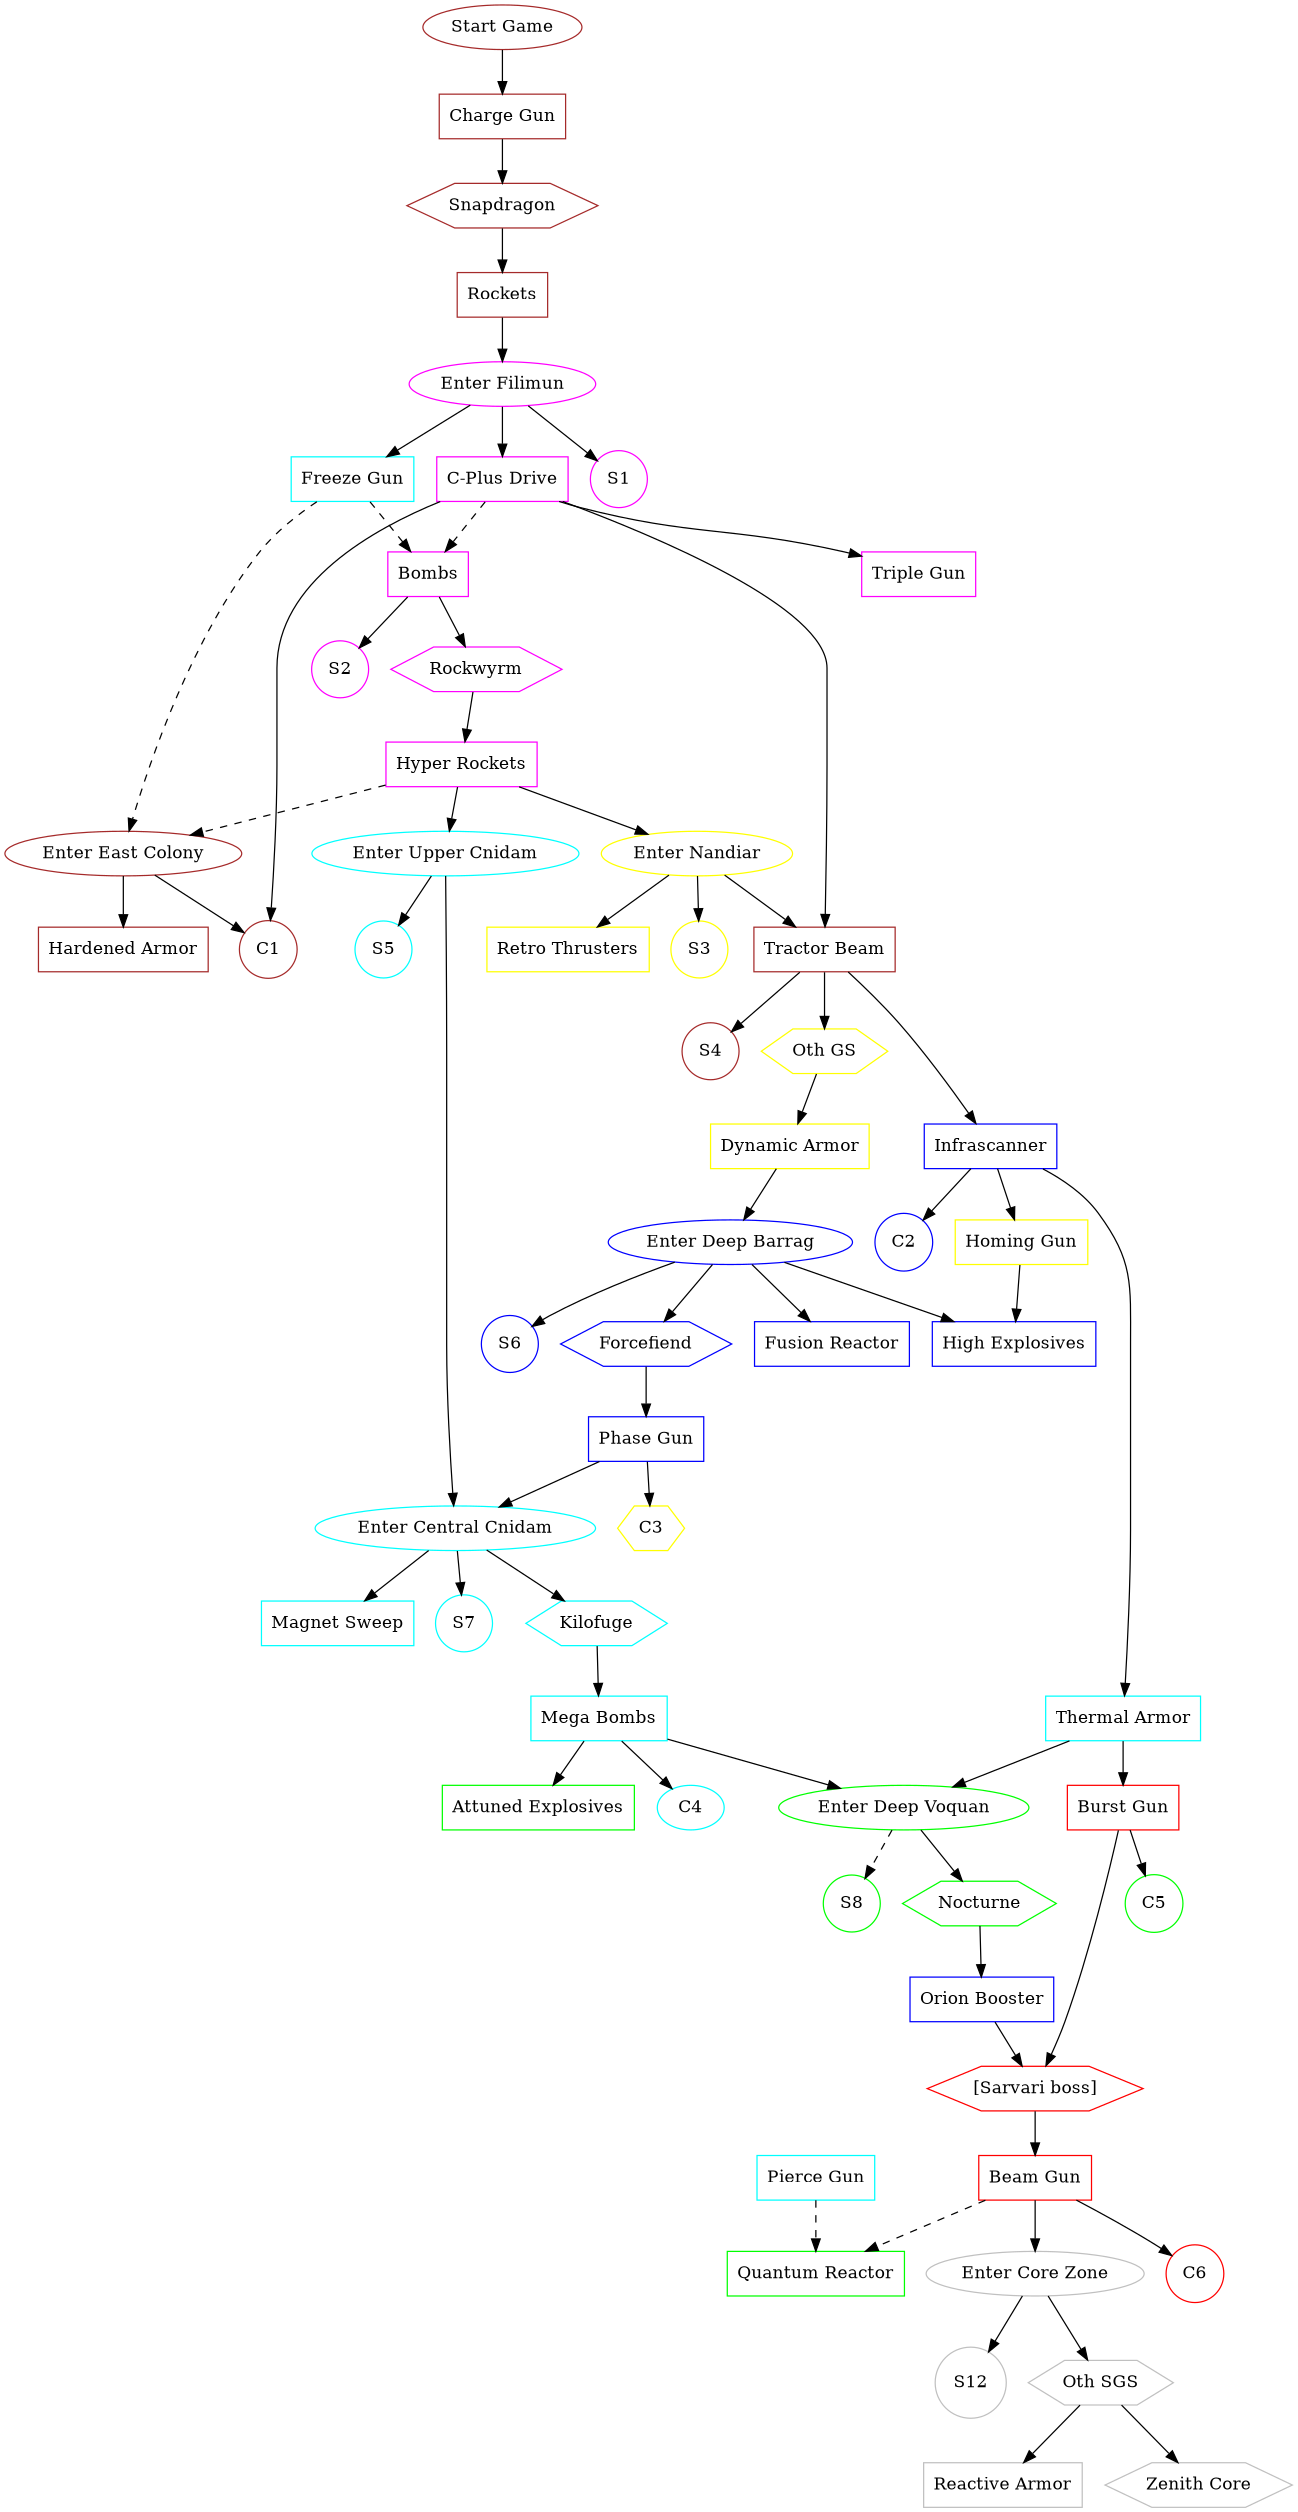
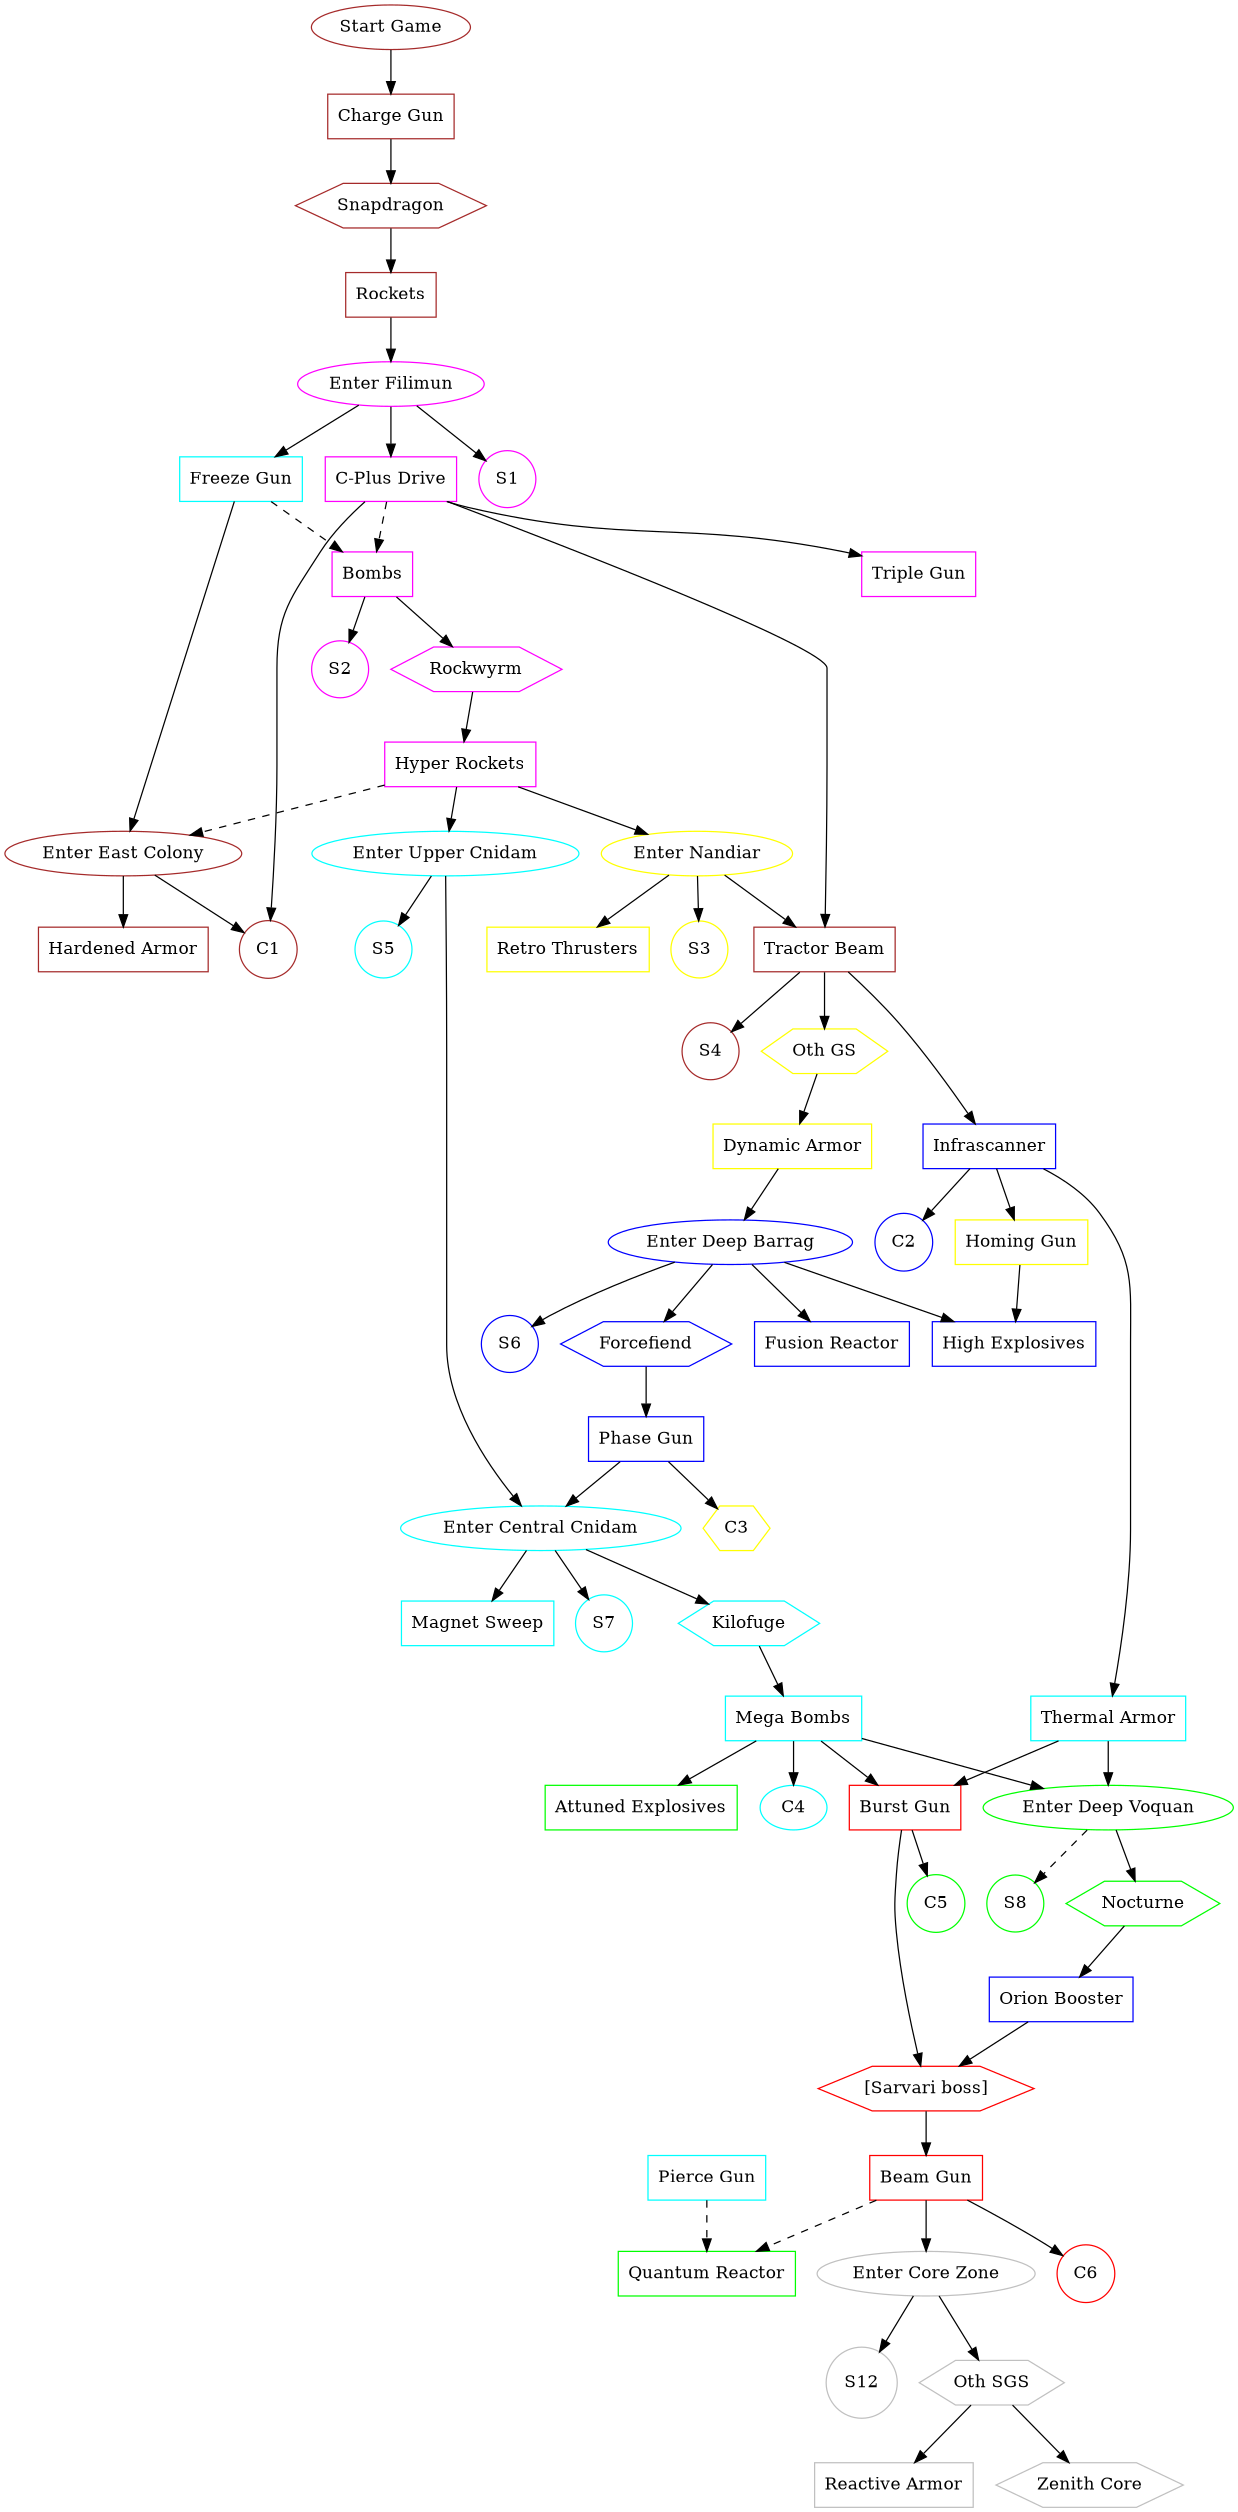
edge "Freeze Gun" -> "Enter East Colony": style dashed -> solid
edge "Mega Bombs" -> "Burst Gun": added
